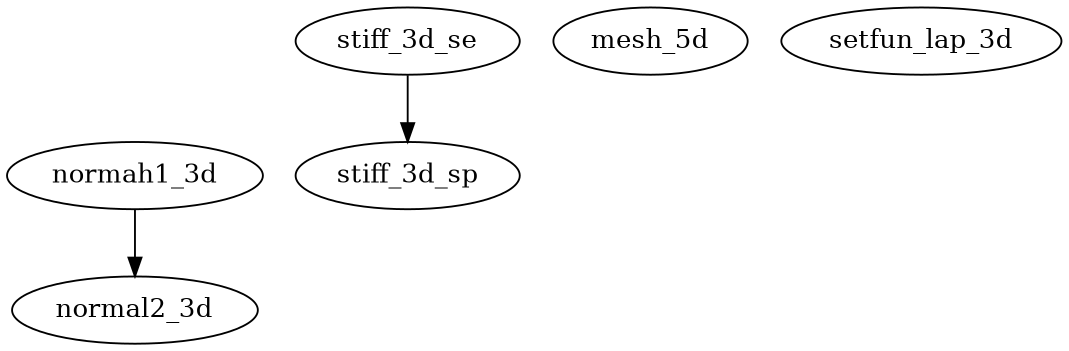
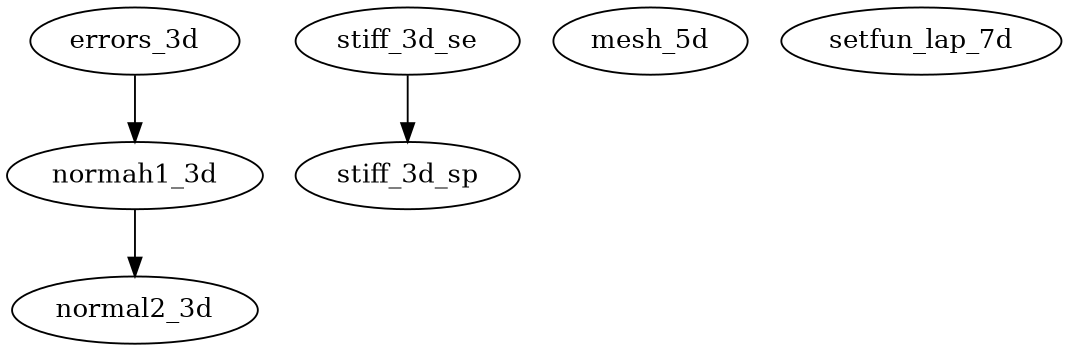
node "errors_3d": added
node "setfun_lap_3d": label "setfun_lap_3d" -> "setfun_lap_7d"
